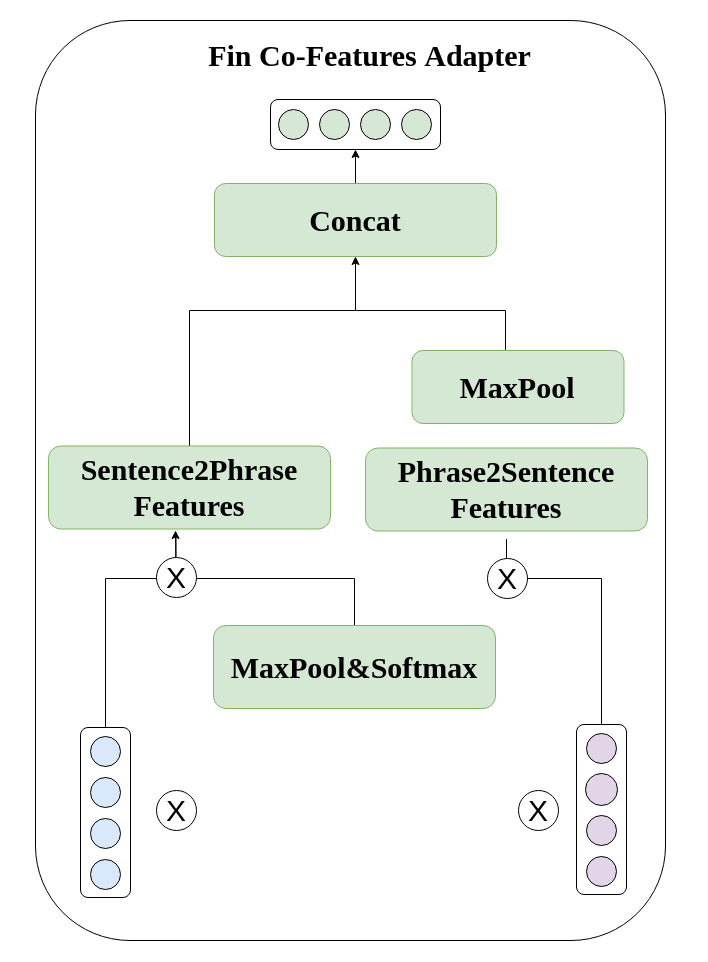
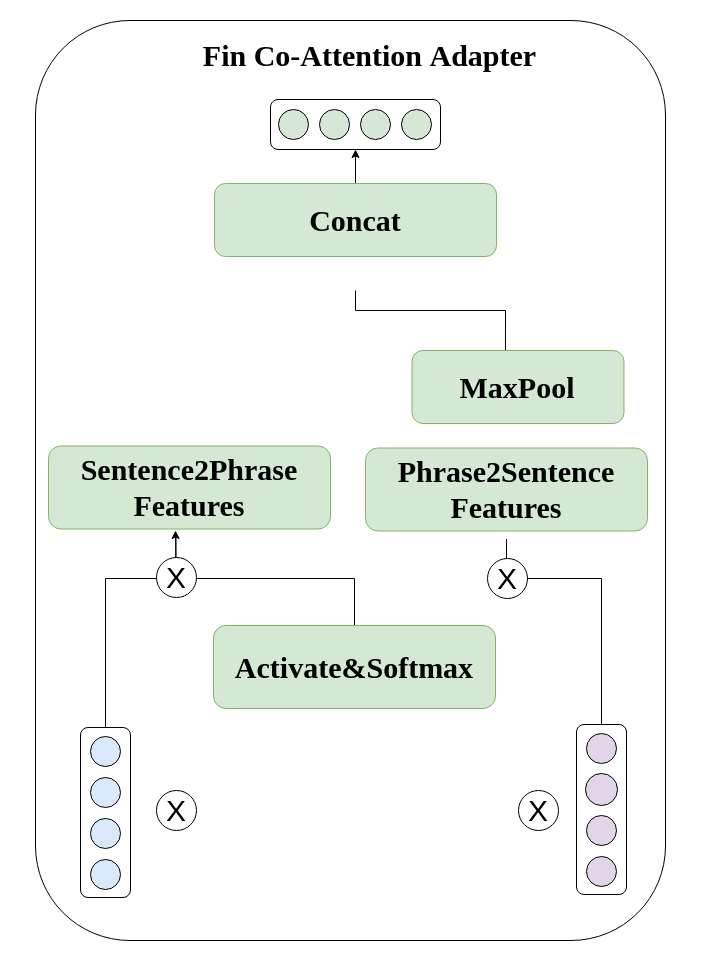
node "Fin Co-Features Adapter": label "Fin Co-Features Adapter" -> "Fin Co-Attention Adapter"
edge "Sentence2Phrase Features" -> "Concat": removed
node "MaxPool&Softmax": label "MaxPool&Softmax" -> "Activate&Softmax"
